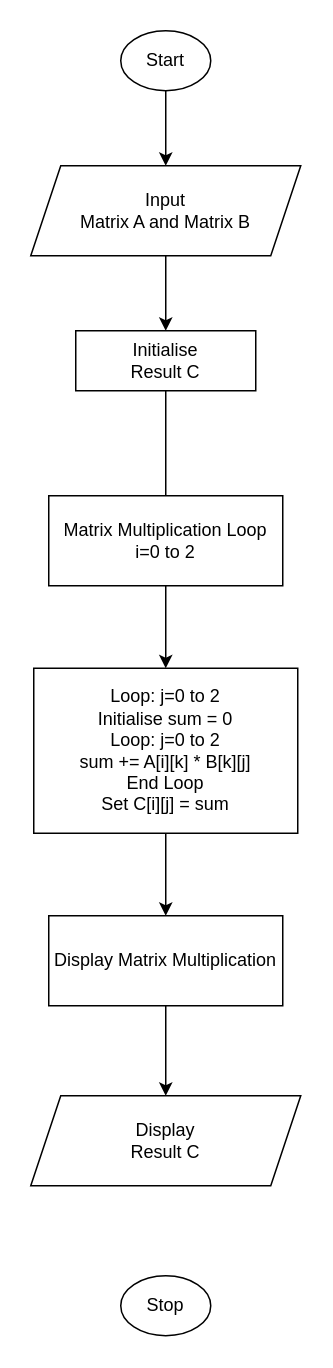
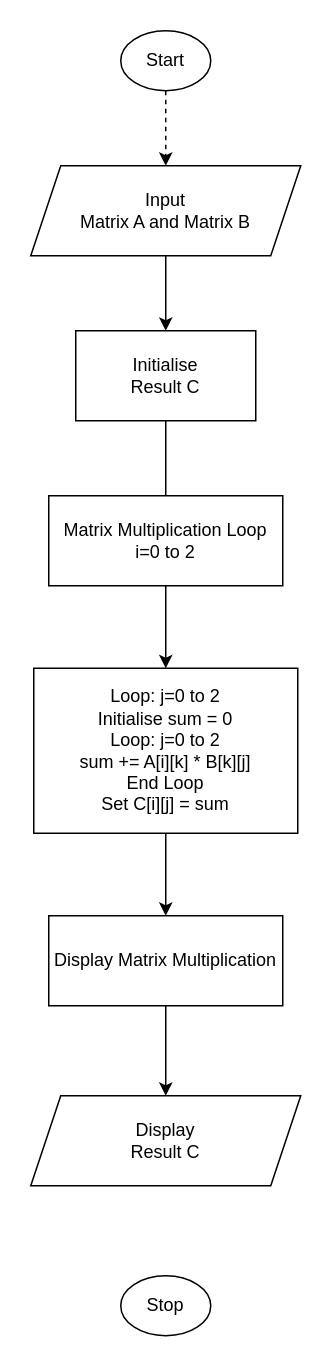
edge "Start" -> "Input Matrix A and Matrix B": style solid -> dashed
node "Initialise Result C": size 180x60 -> 180x90
